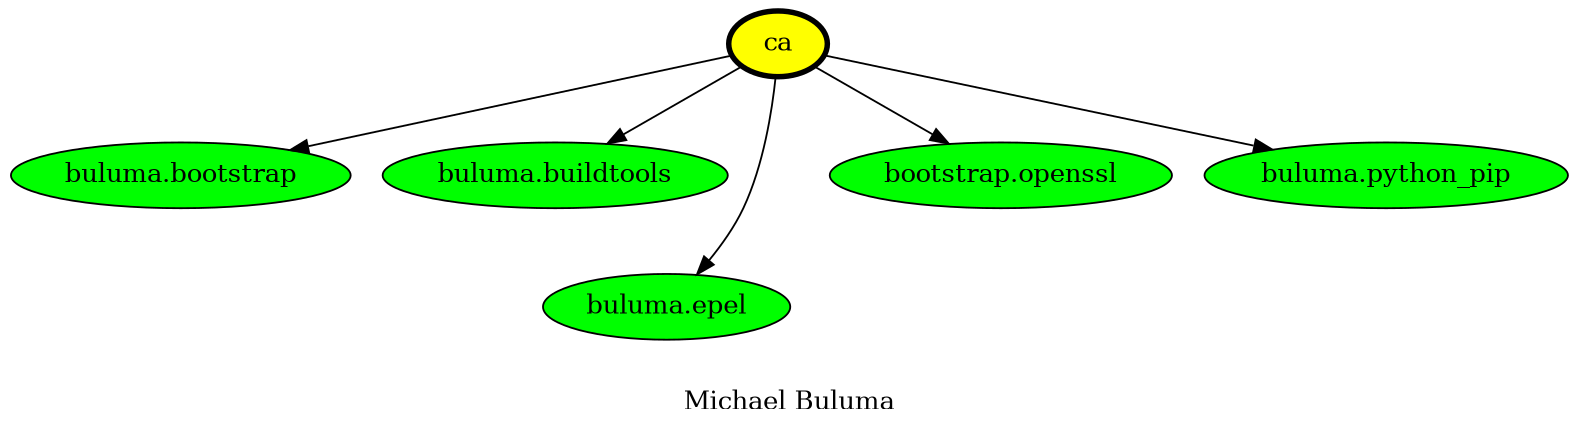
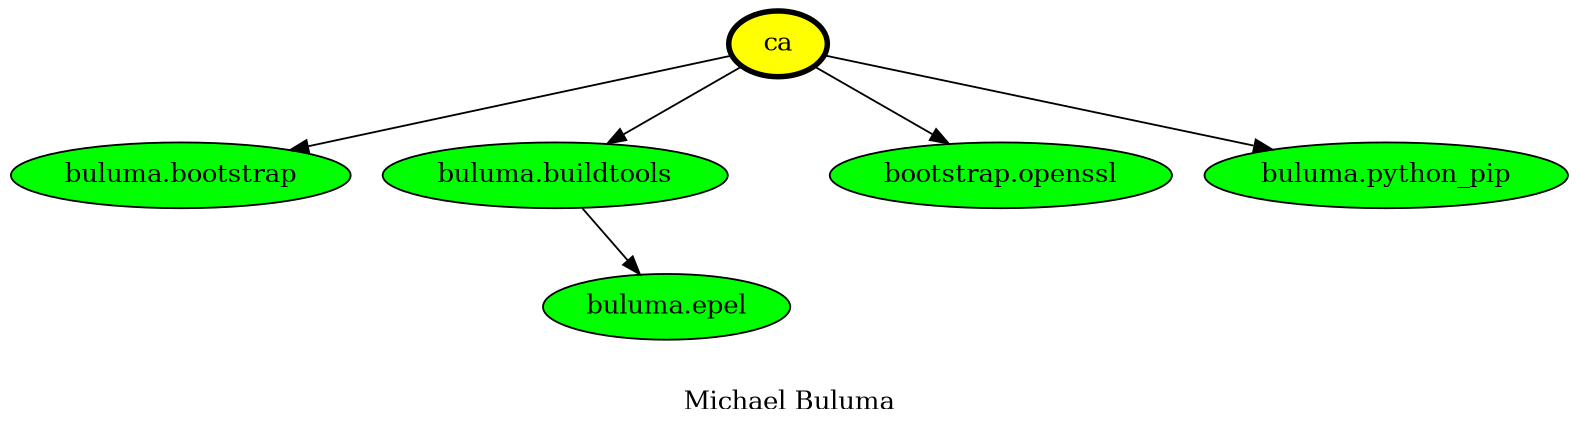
edge "ca" -> "buluma.epel": now "buluma.buildtools" -> "buluma.epel"
